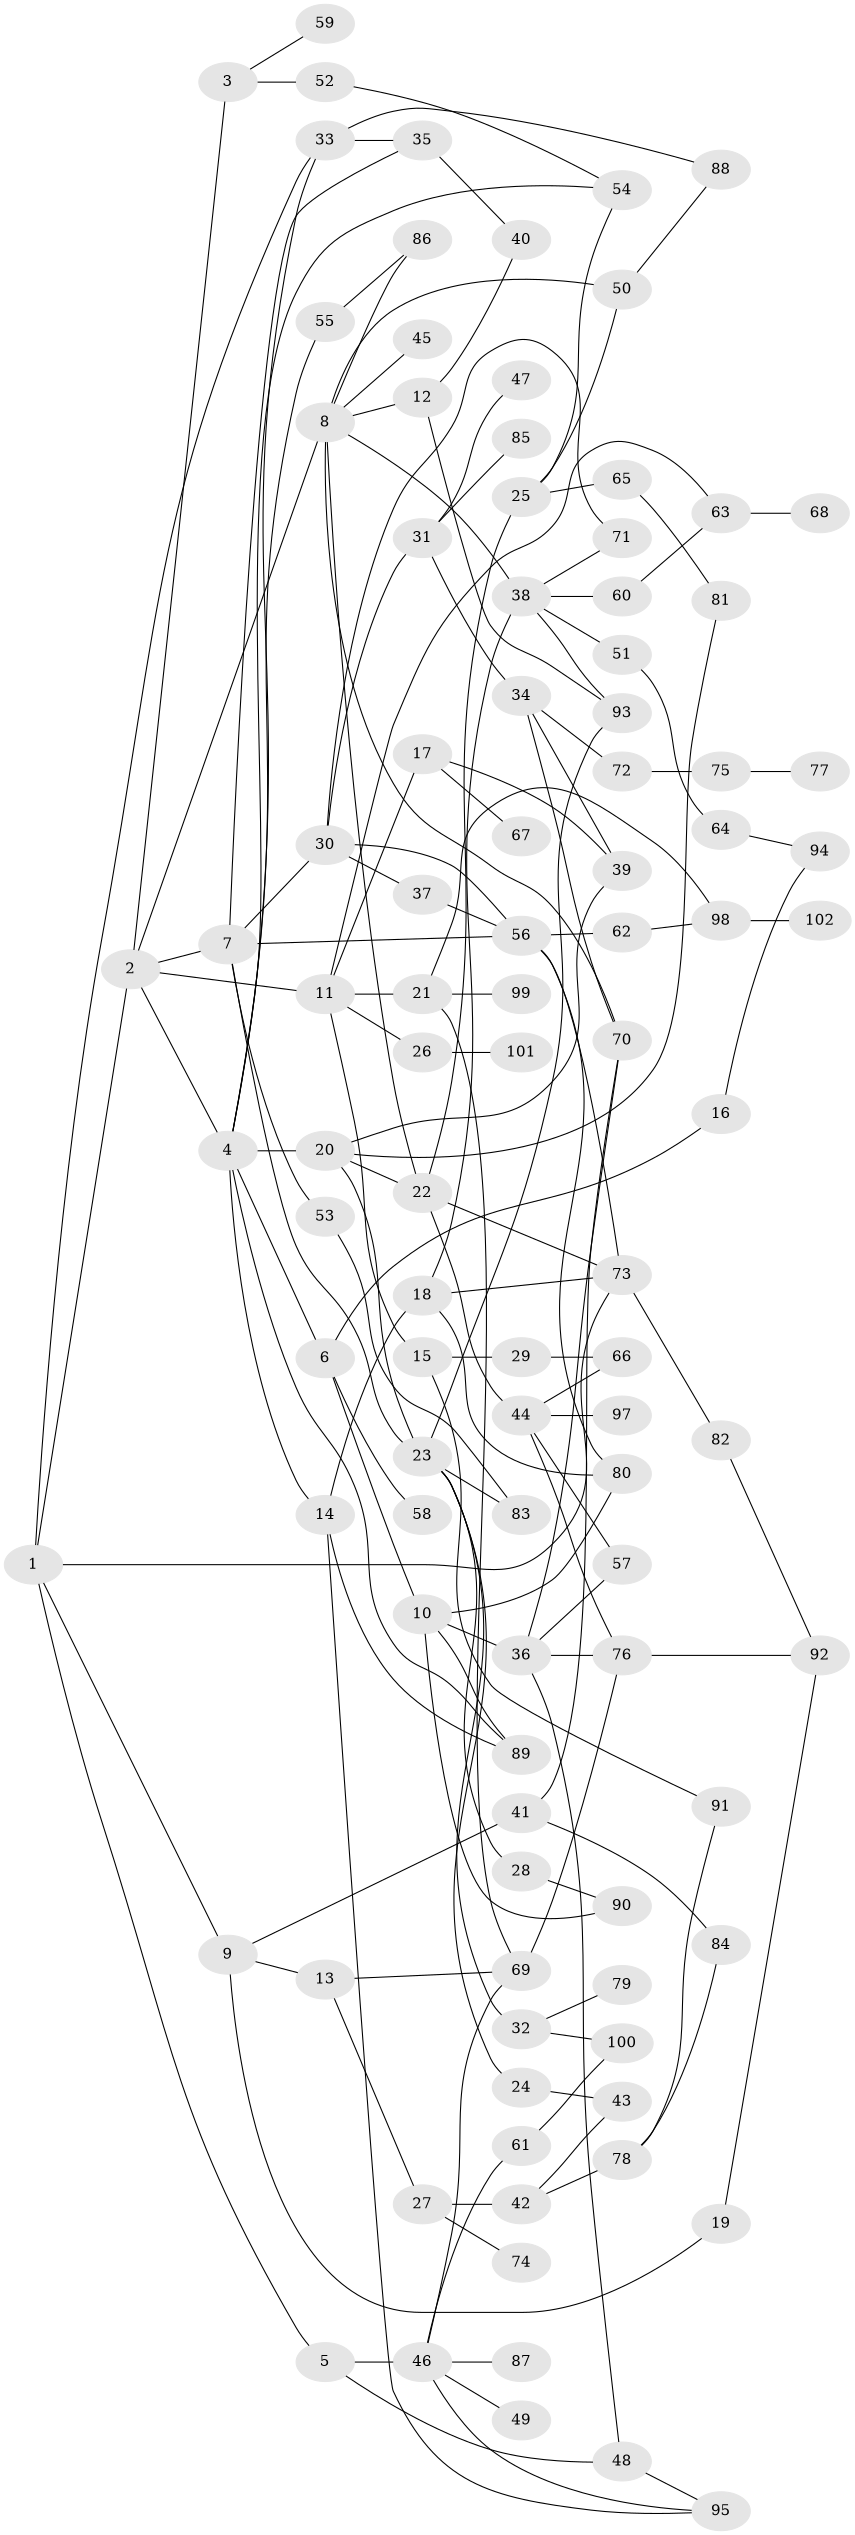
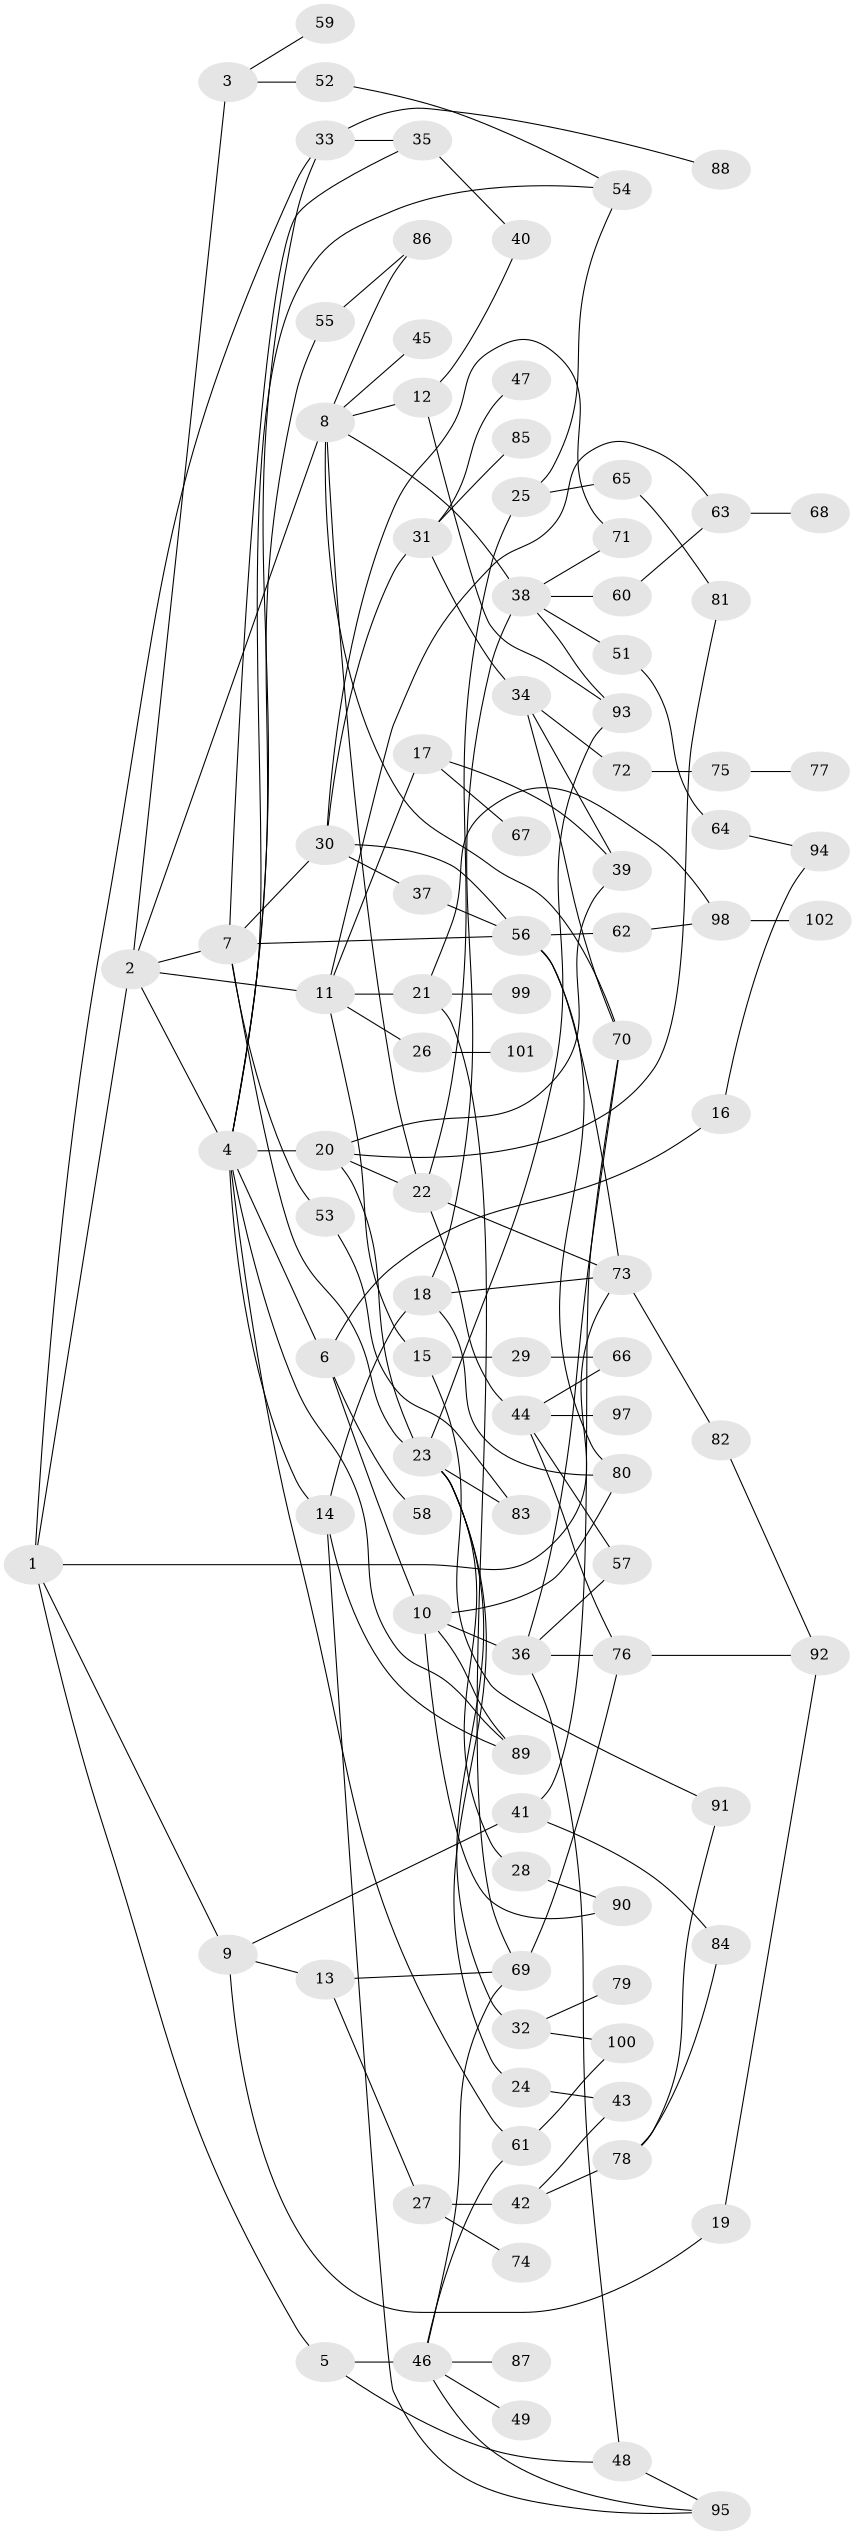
node "50": removed
edge "4" -- "61": added
